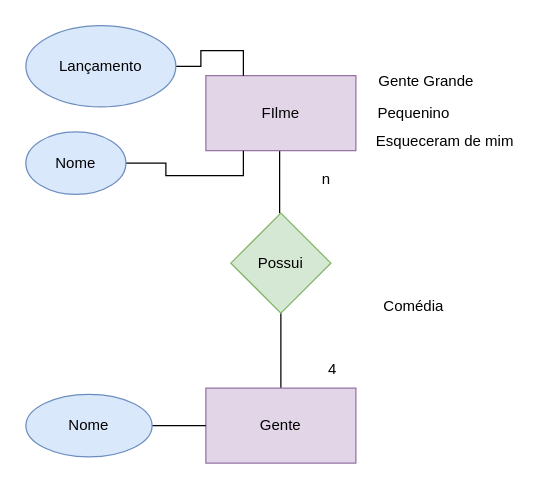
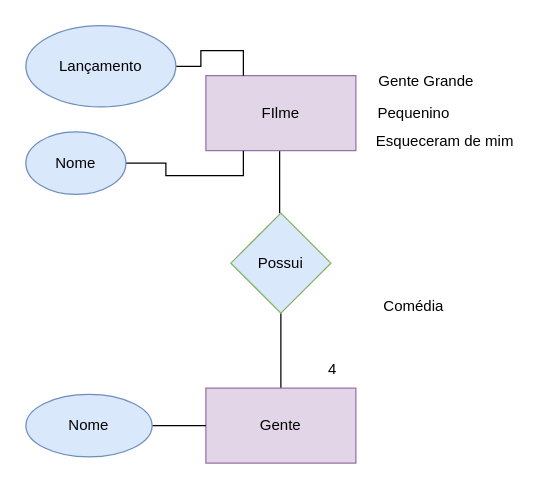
node "n": removed
node "Possui": fillcolor #d5e8d4 -> #dae8fc
